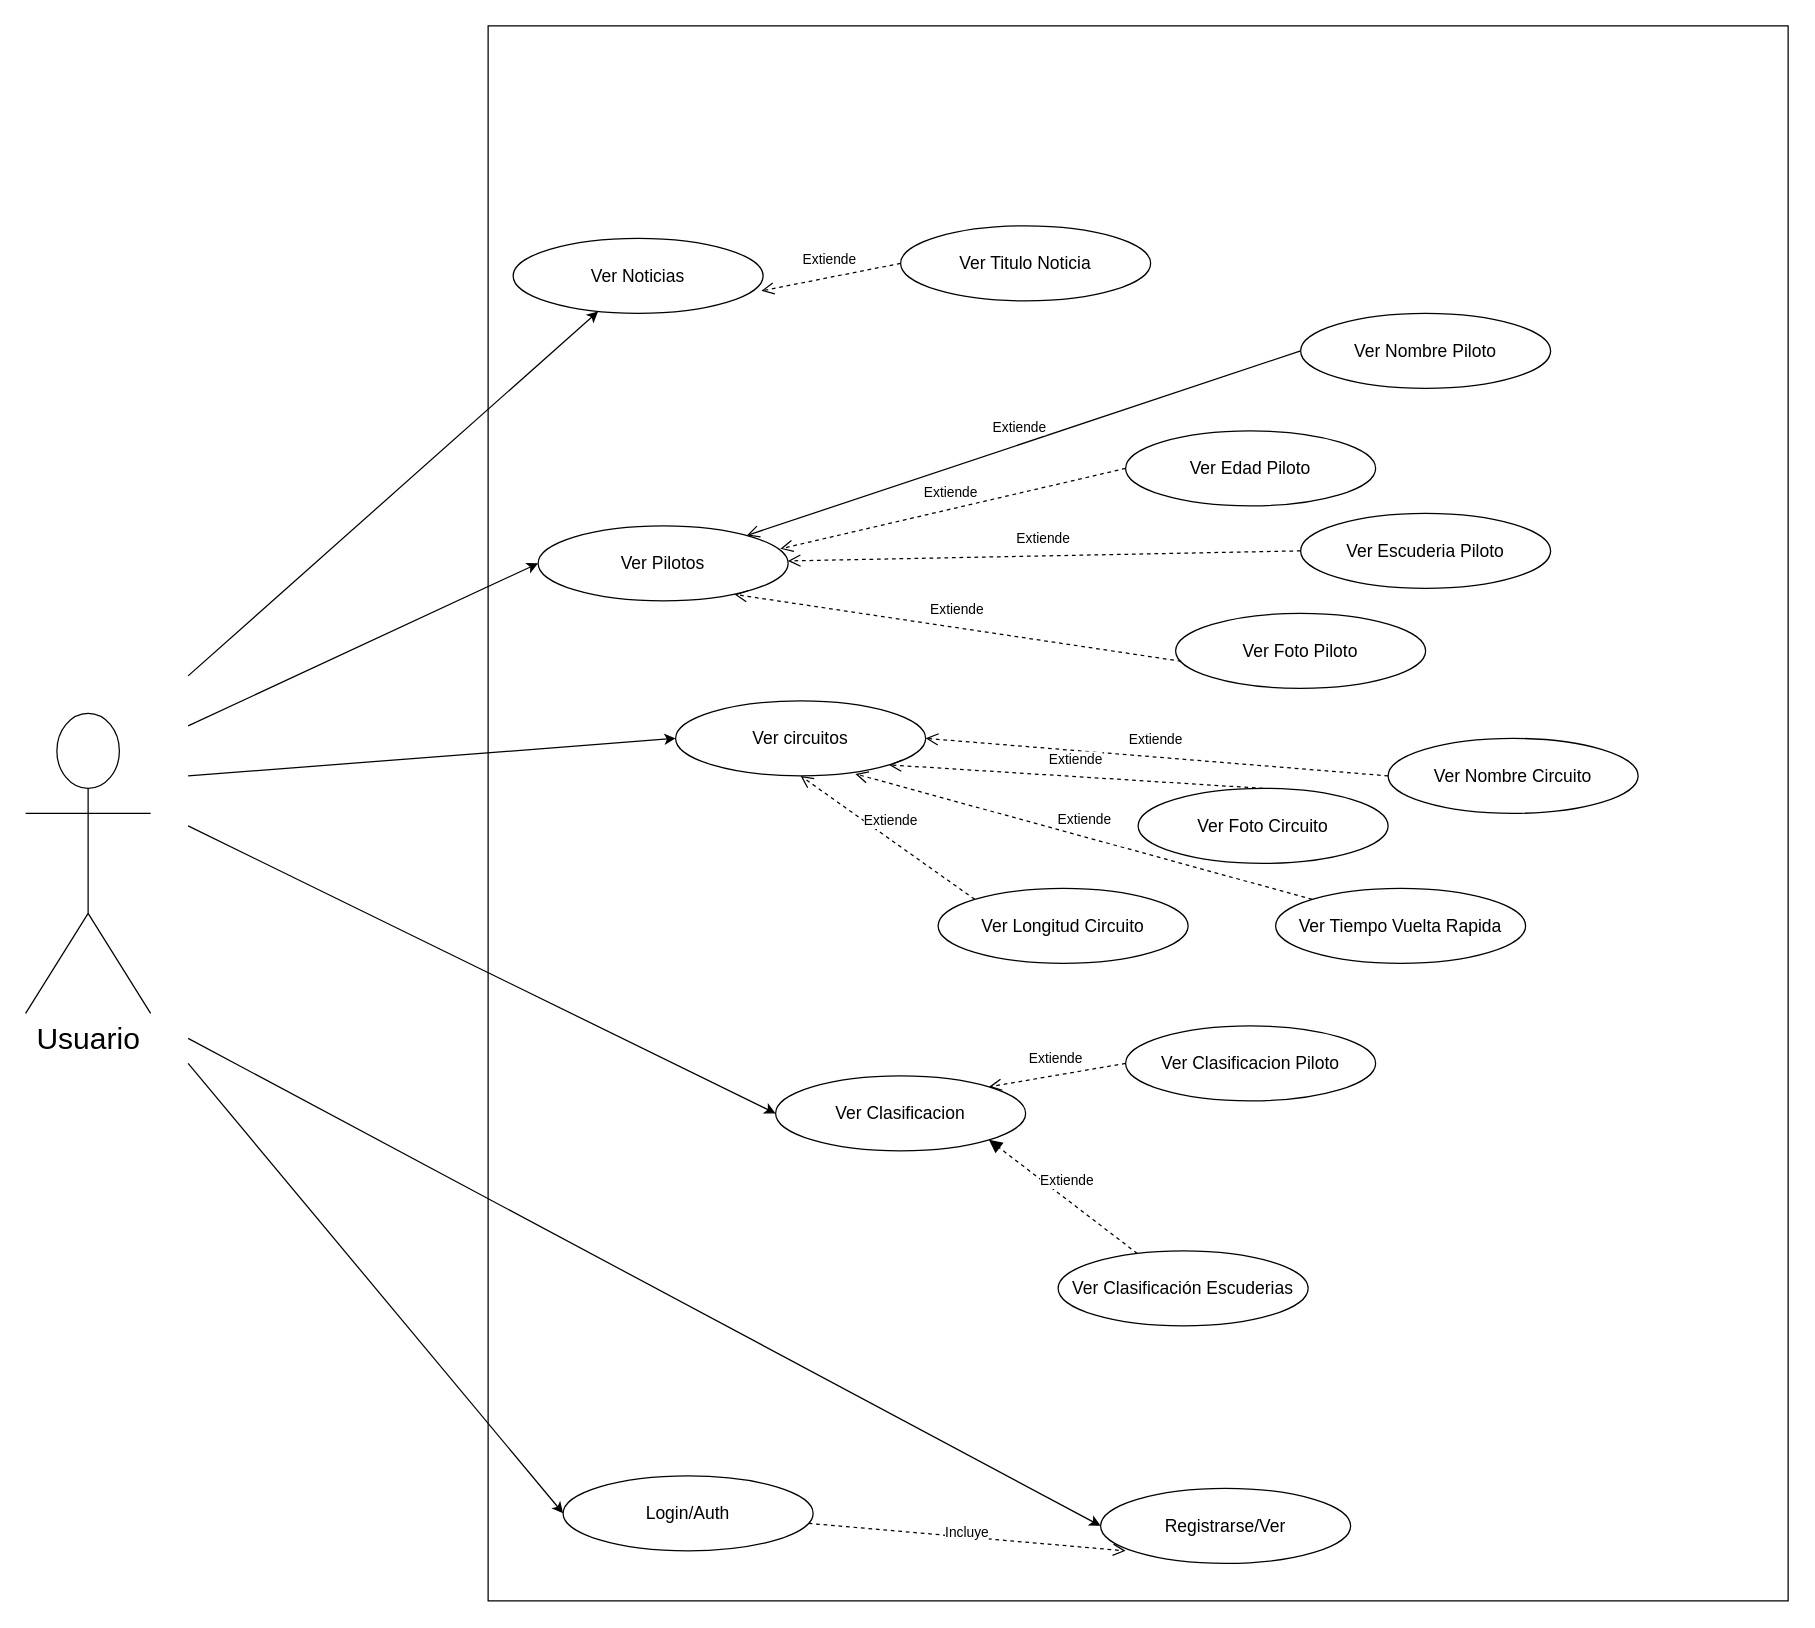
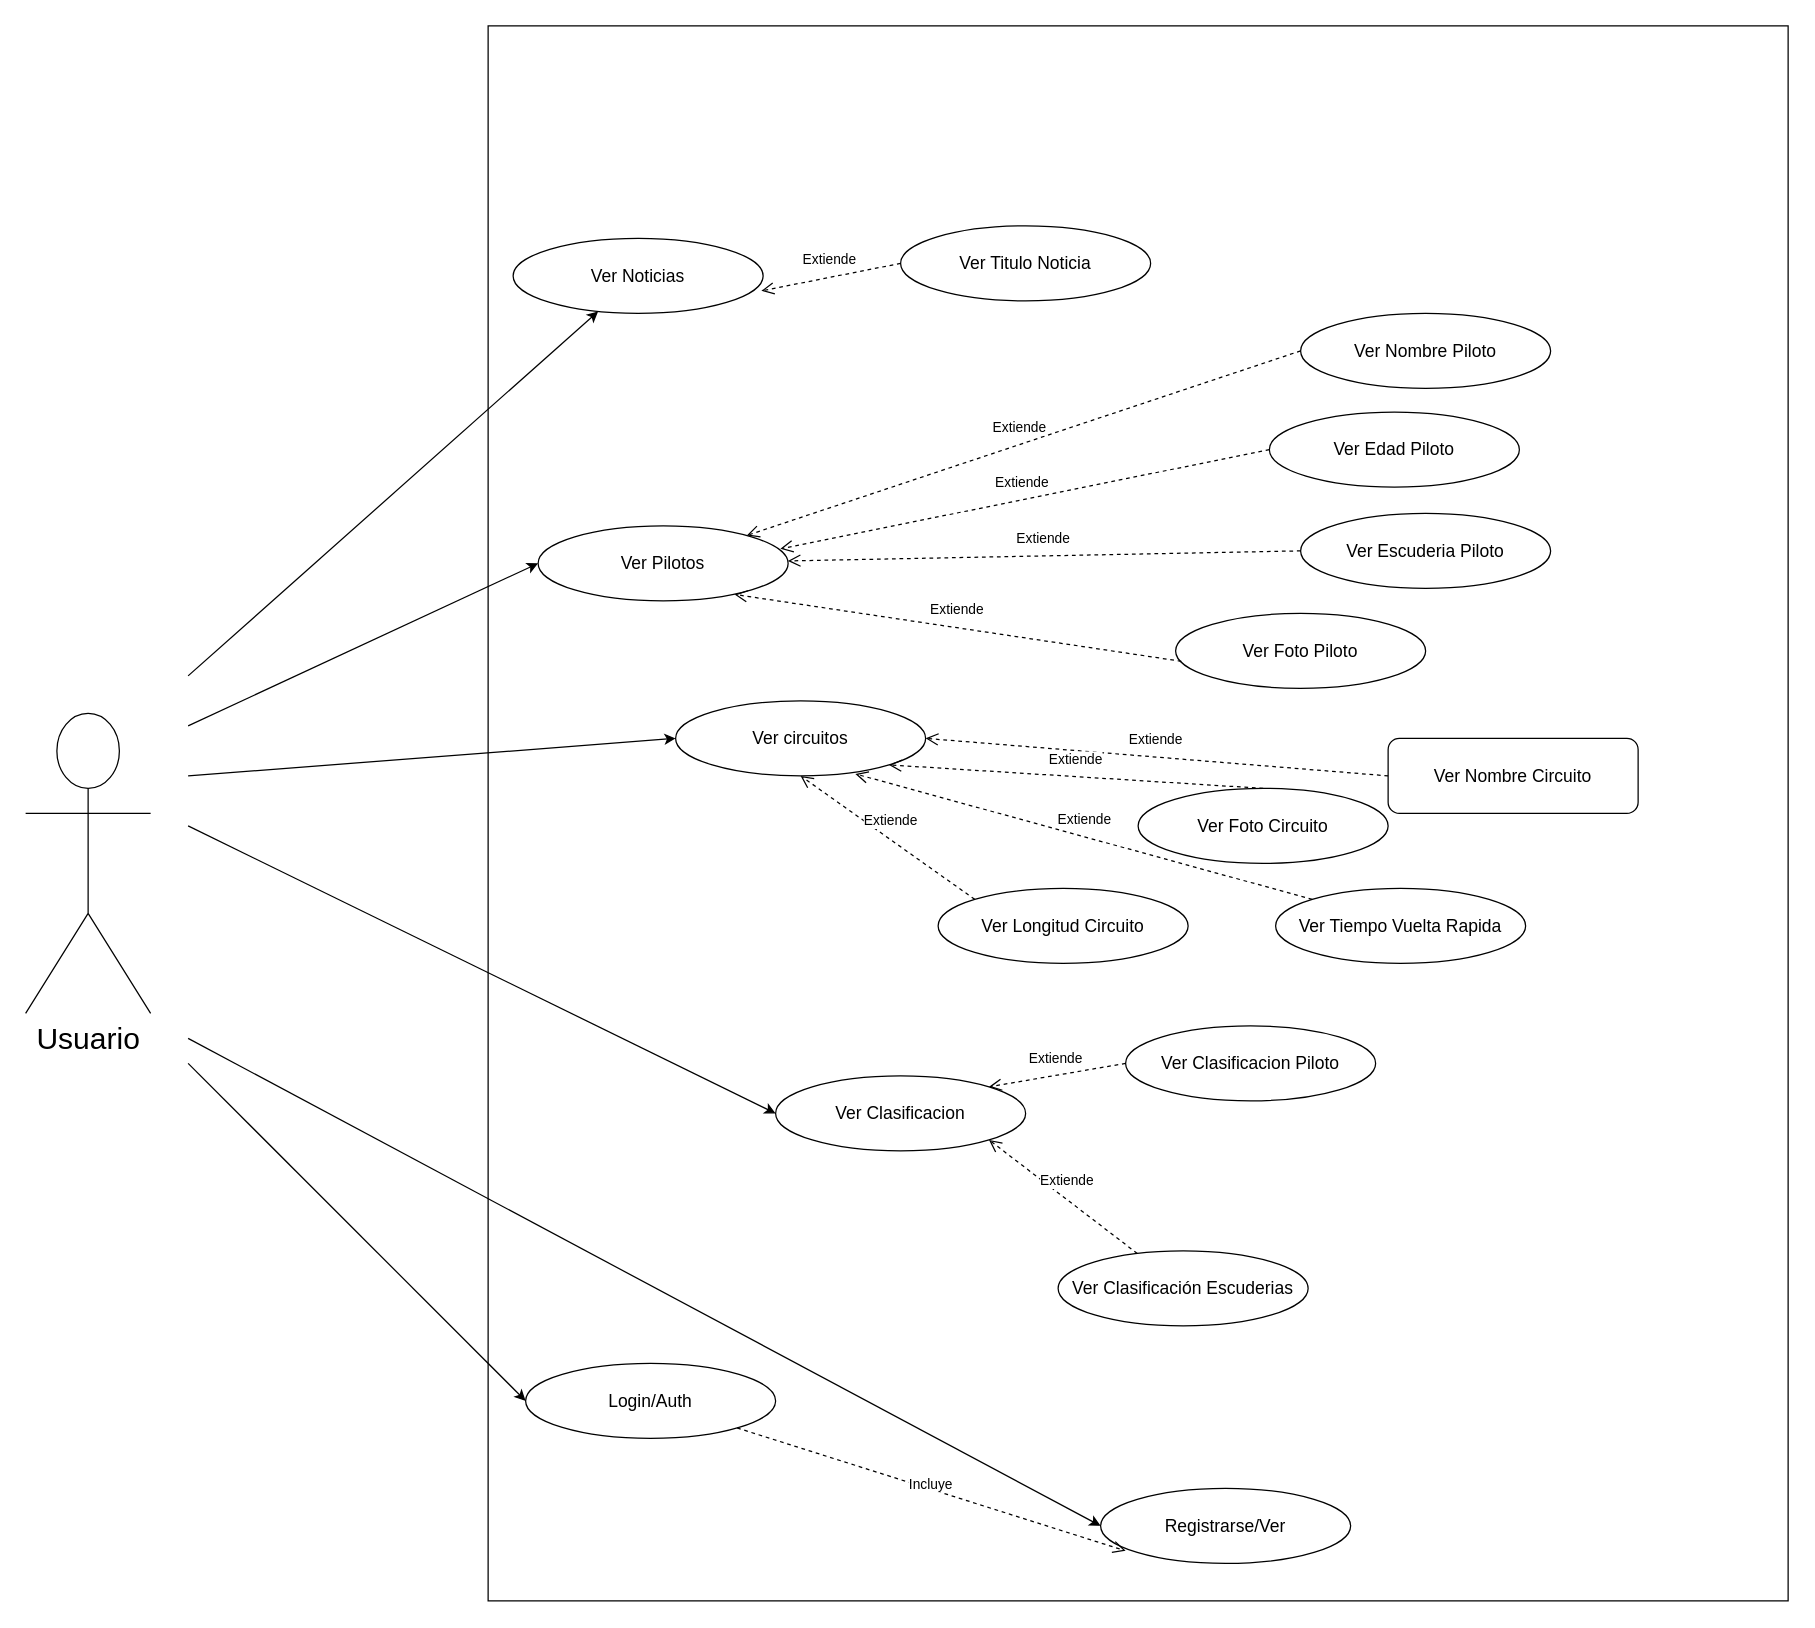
edge "Ver Nombre Piloto" -> "Ver Pilotos": style solid -> dashed
node "Ver Edad Piloto": moved (1251, 468) -> (1394, 449)
node "Ver Nombre Circuito": shape ellipse -> rounded rectangle
edge "Ver Clasificación Escuderias" -> "Ver Clasificacion": arrowhead block -> open
node "Login/Auth": moved (688, 1513) -> (651, 1401)
